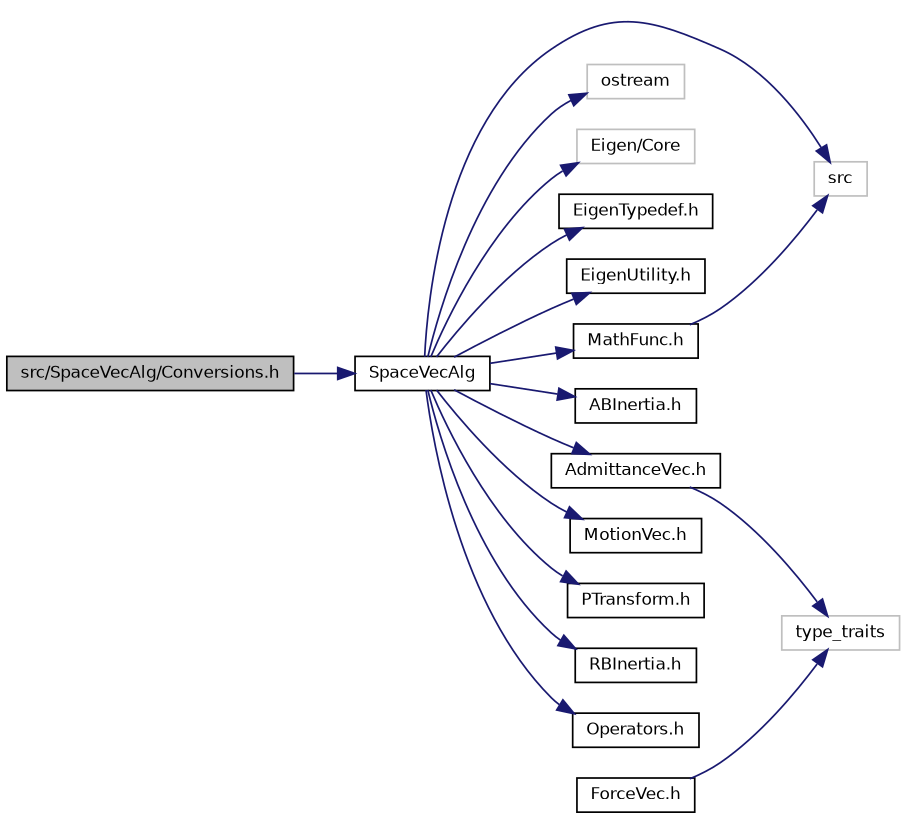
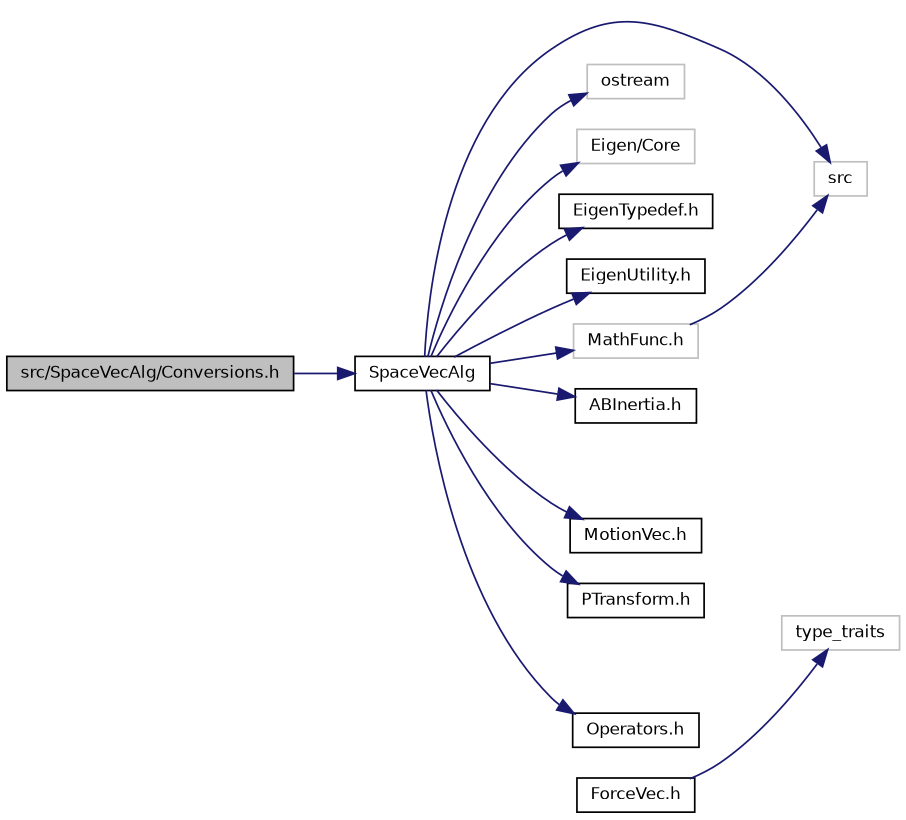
node "MathFunc.h": color black -> grey75
node "AdmittanceVec.h": removed
node "RBInertia.h": removed
